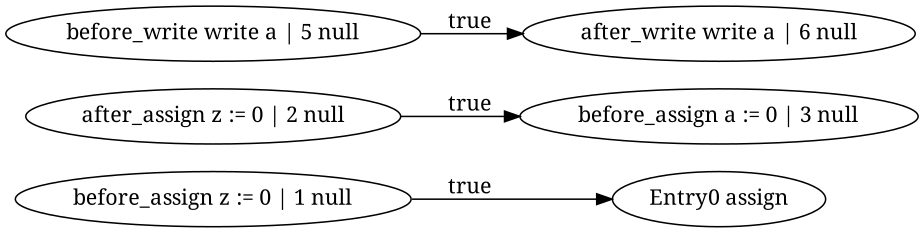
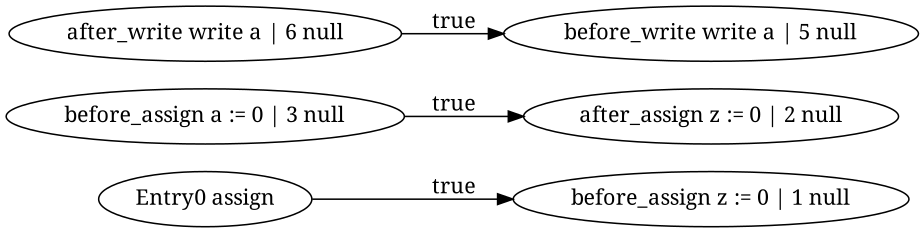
edge "before_write write a | 5 null" -> "after_write write a | 6 null": reversed
edge "after_assign z := 0 | 2 null" -> "before_assign a := 0 | 3 null": reversed
edge "before_assign z := 0 | 1 null" -> "Entry0 assign": reversed
